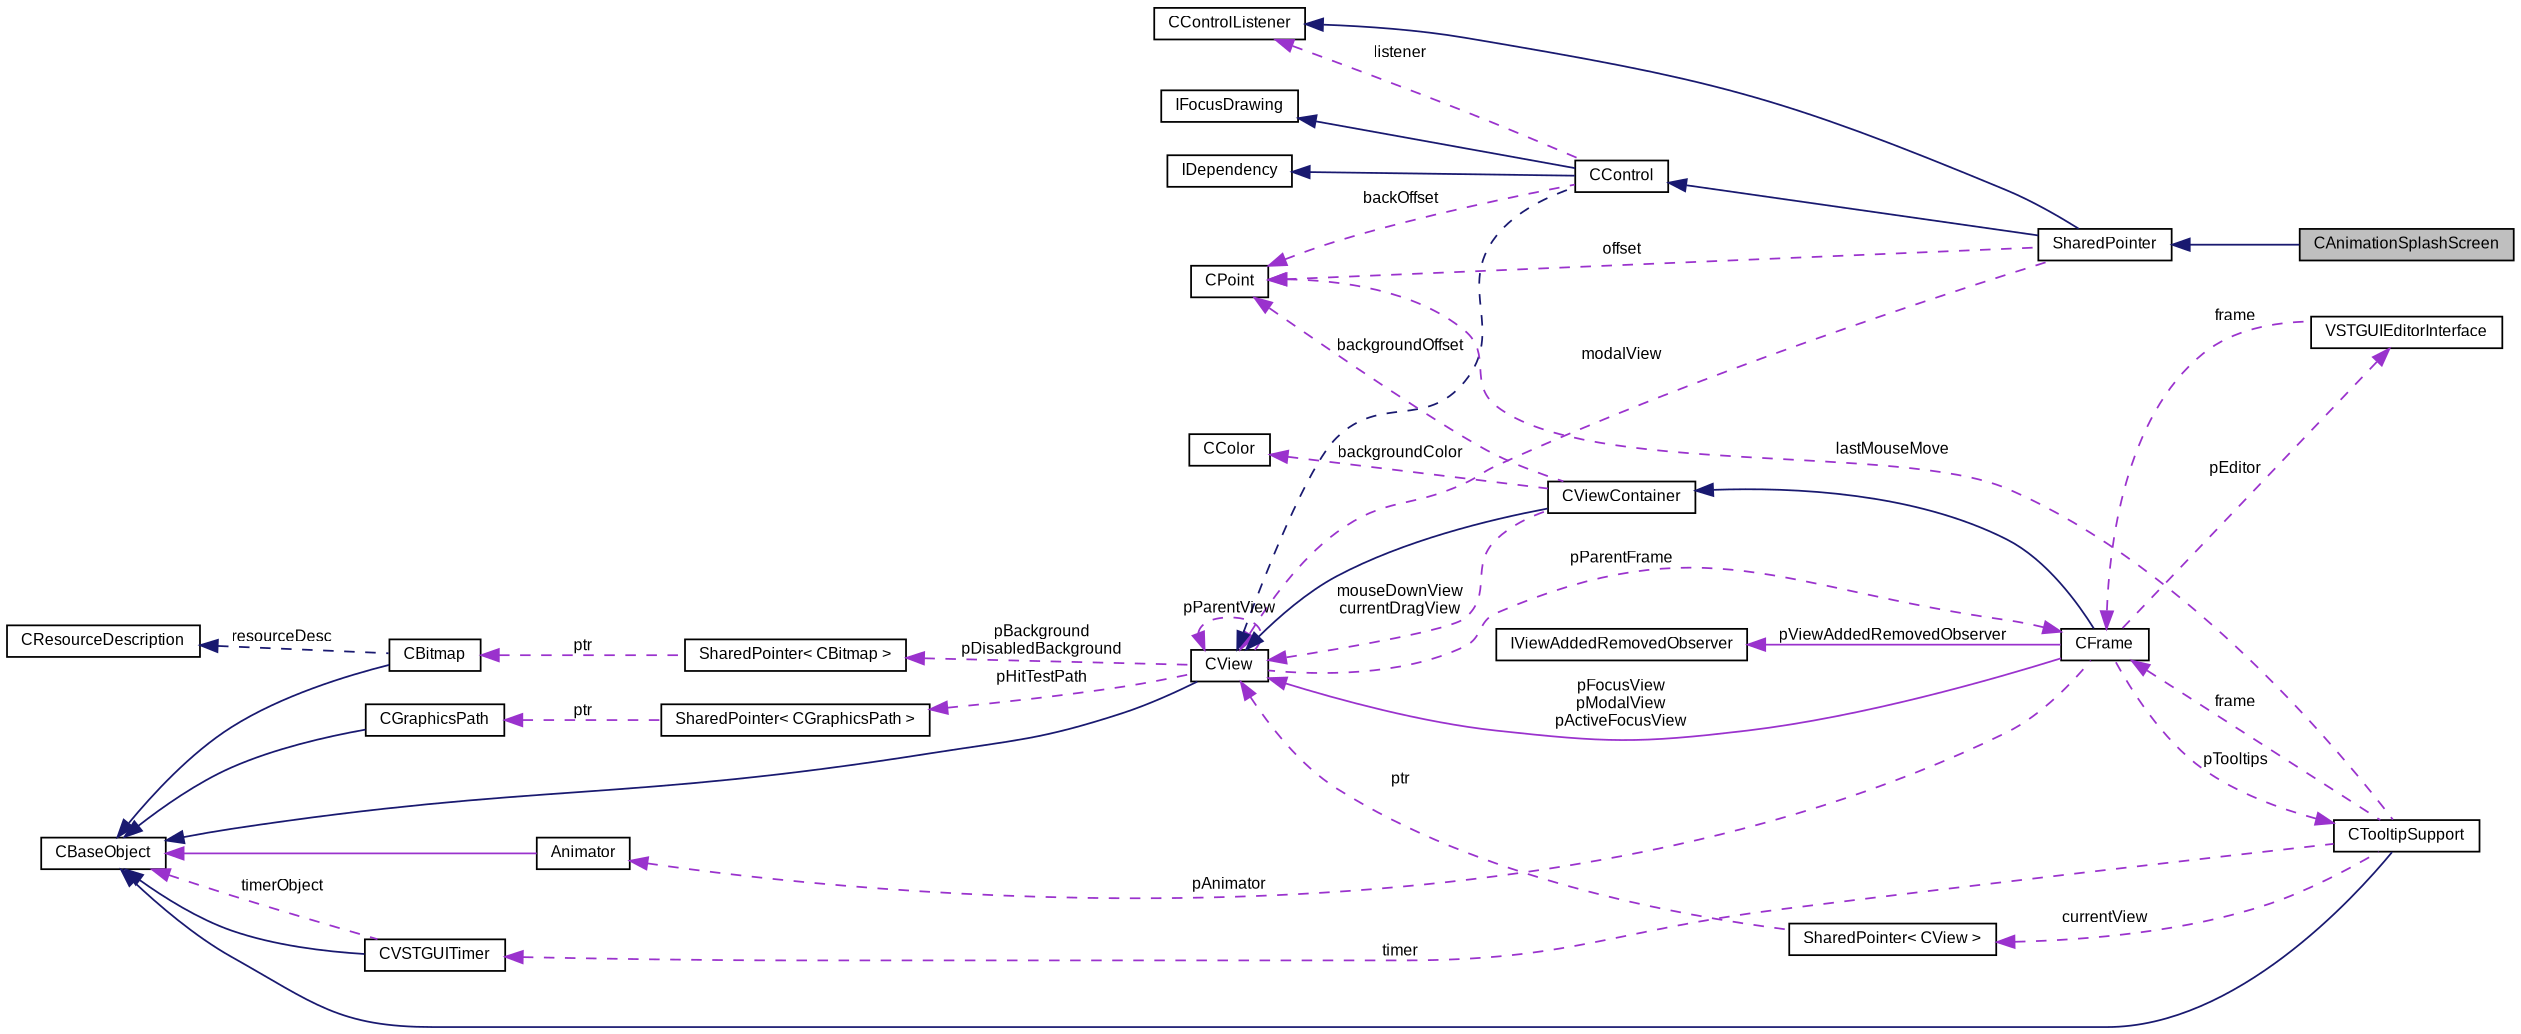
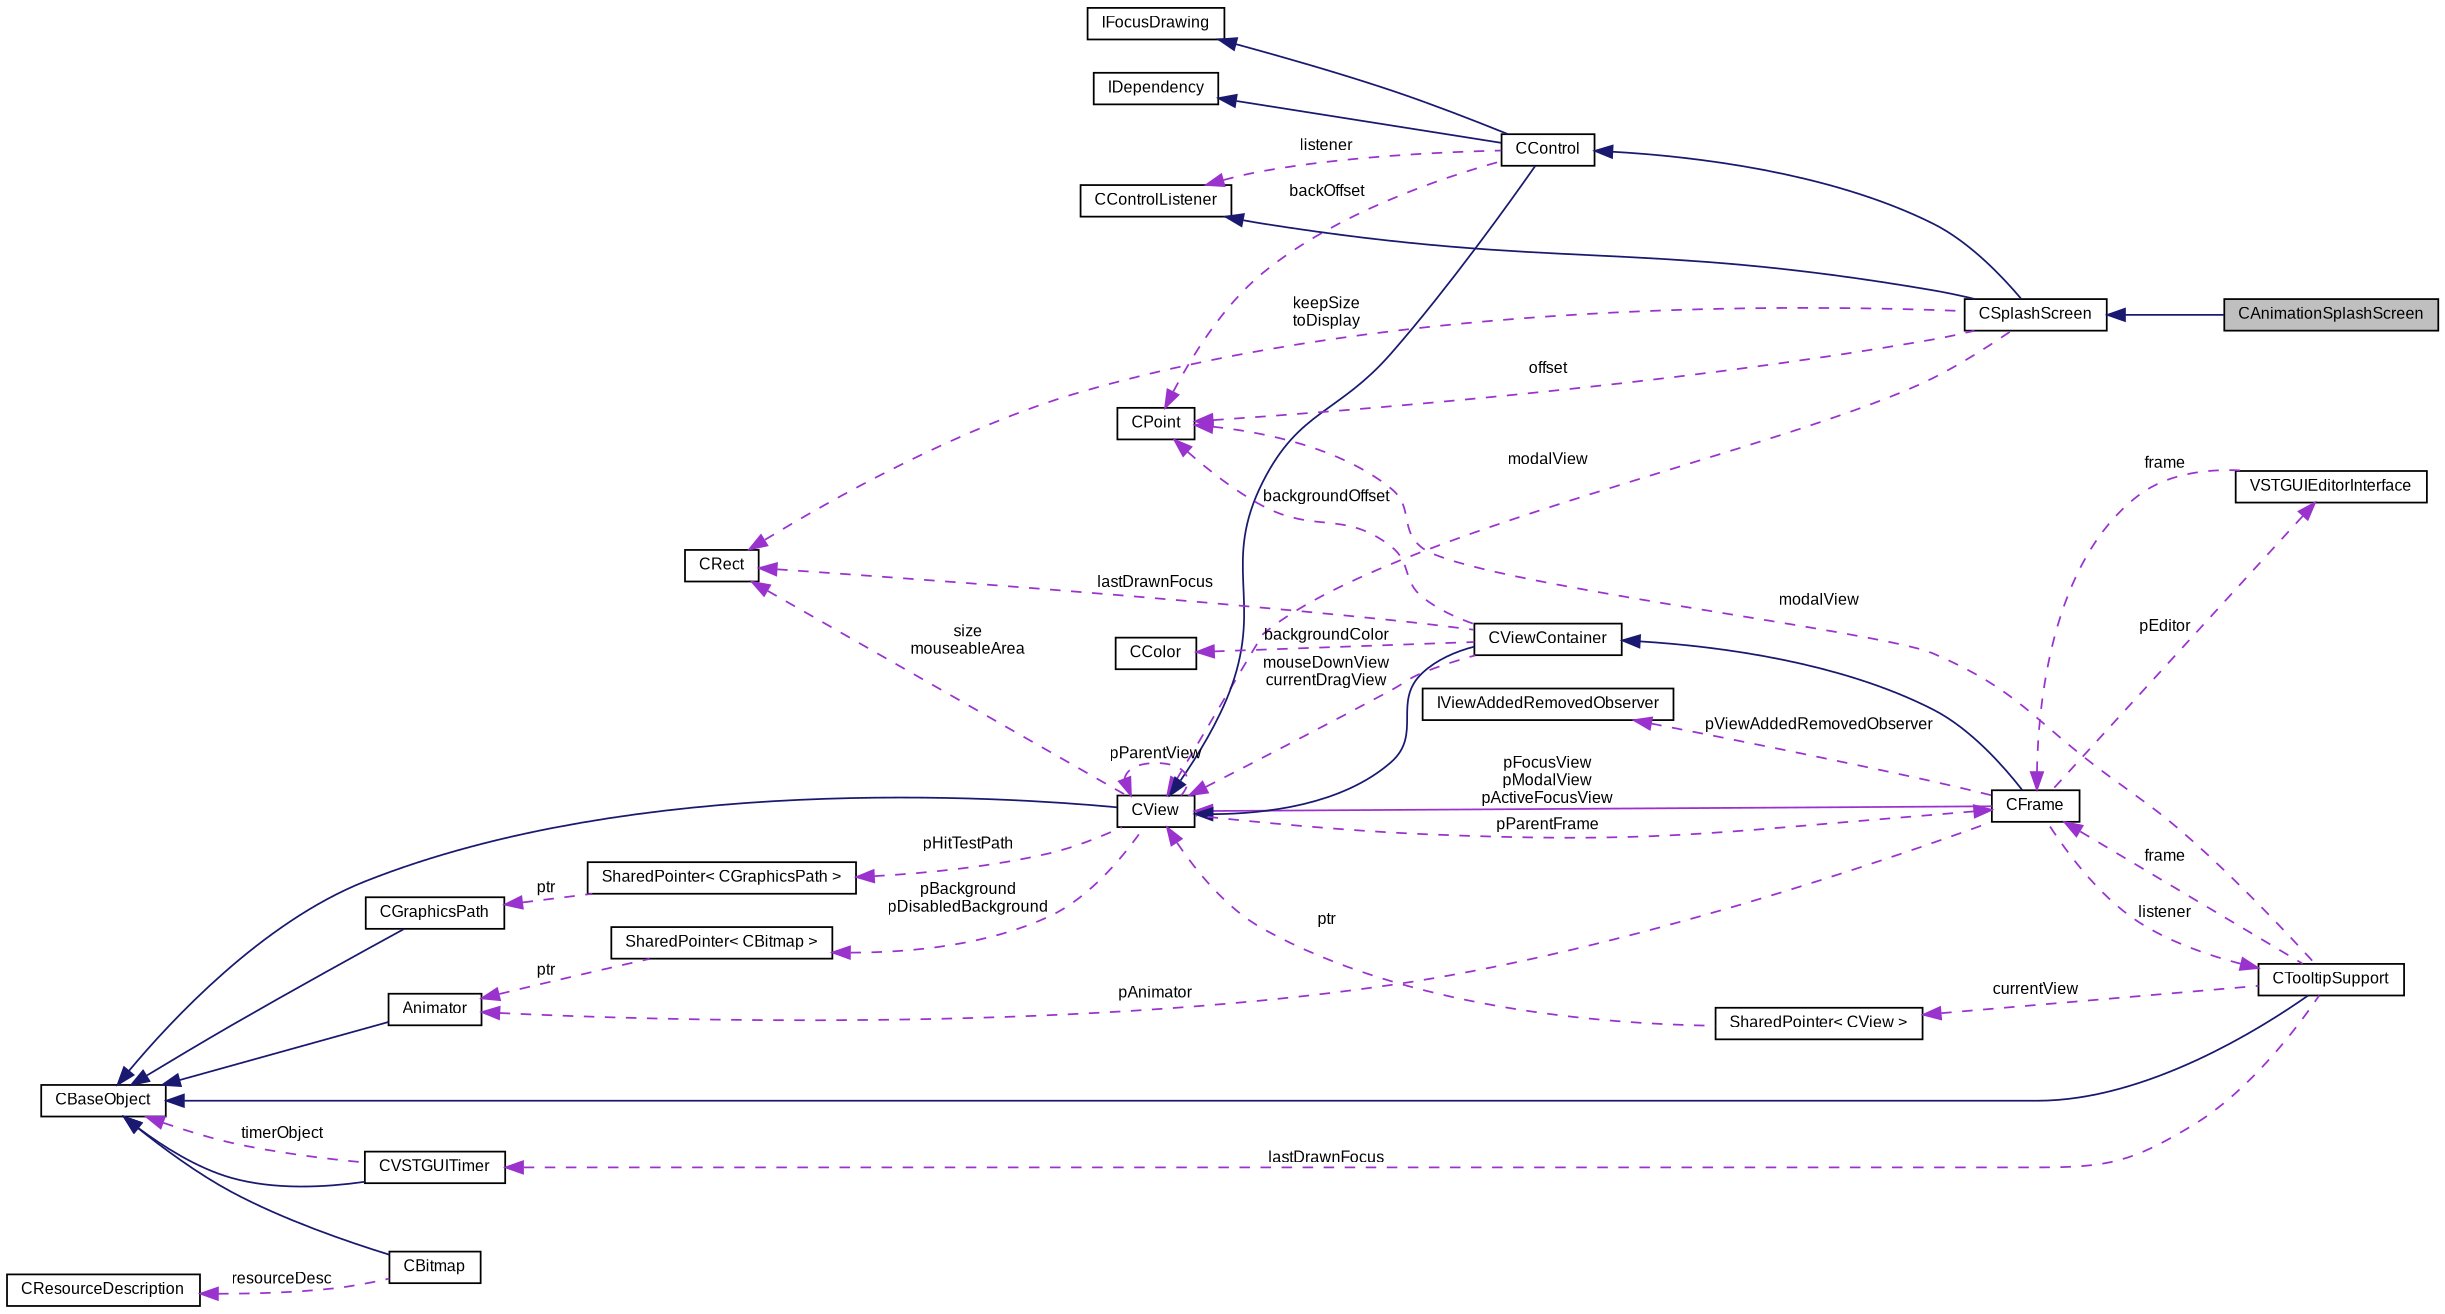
node "SharedPointer": label "SharedPointer" -> "CSplashScreen"
edge "CControl" -> "CView": style dashed -> solid
edge "CTooltipSupport" -> "CPoint": label "lastMouseMove" -> "modalView"
node "CRect": added
edge "CFrame" -> "IViewAddedRemovedObserver": style solid -> dashed
edge "CBitmap" -> "CResourceDescription": color midnightblue -> darkorchid3
edge "SharedPointer< CBitmap >" -> "CBitmap": now "SharedPointer< CBitmap >" -> "Animator"
edge "CFrame" -> "CTooltipSupport": label "pTooltips" -> "listener"
edge "Animator" -> "CBaseObject": color darkorchid3 -> midnightblue
edge "CTooltipSupport" -> "CVSTGUITimer": label "timer" -> "lastDrawnFocus"
